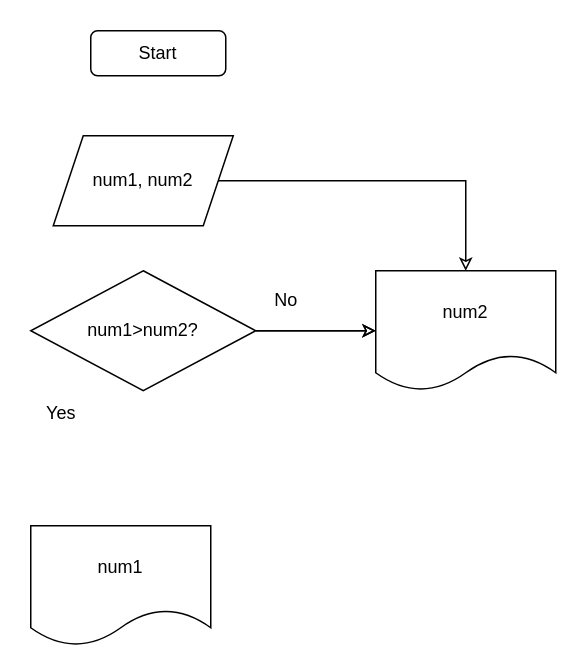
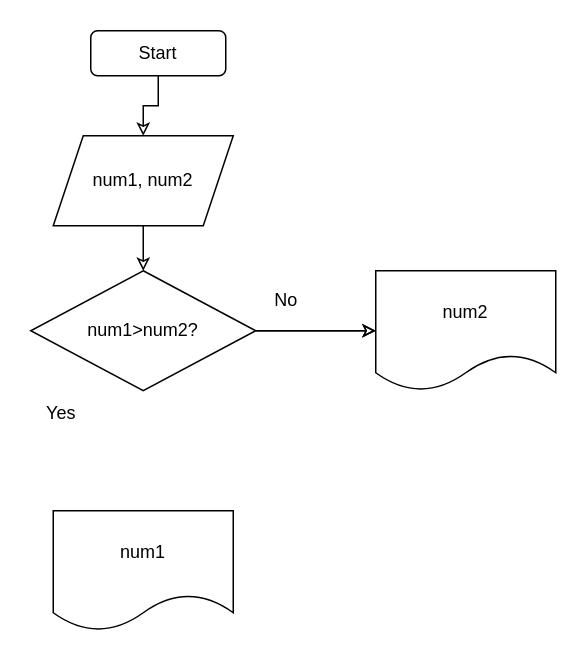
edge "Start" -> "num1, num2": added
edge "num1, num2" -> "num2": now "num1, num2" -> "num1>num2?"
node "num1": moved (121, 586) -> (143, 571)
